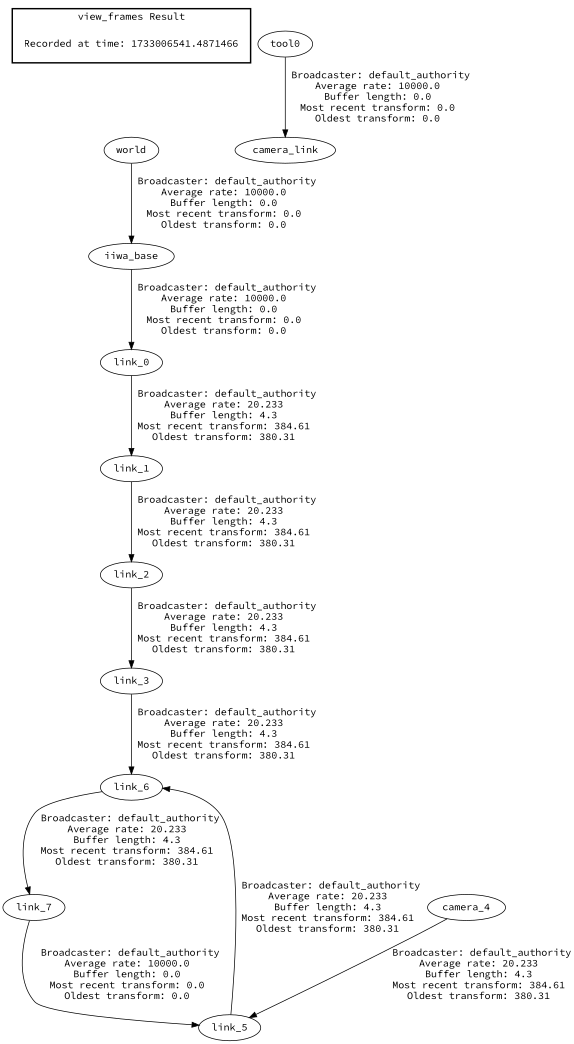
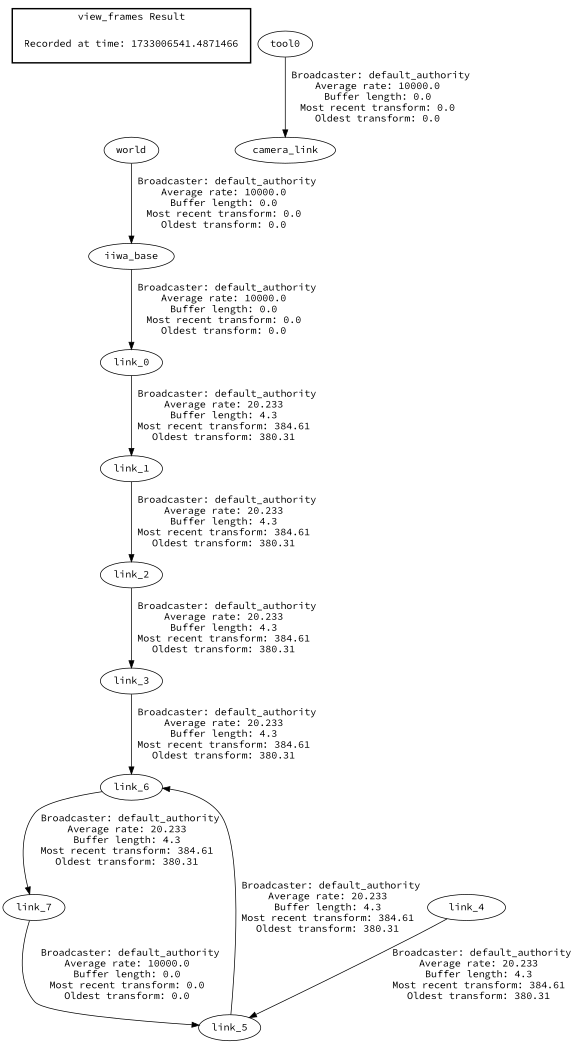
node "camera_4": label "camera_4" -> "link_4"
